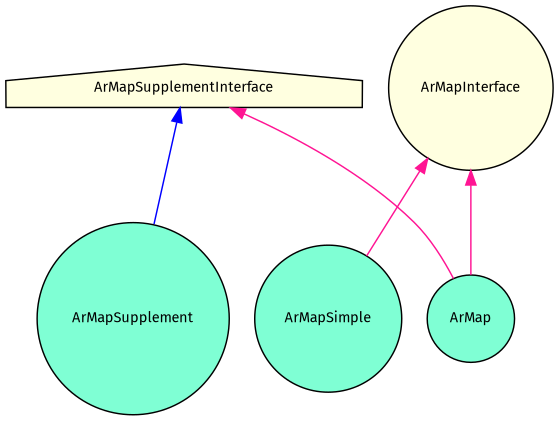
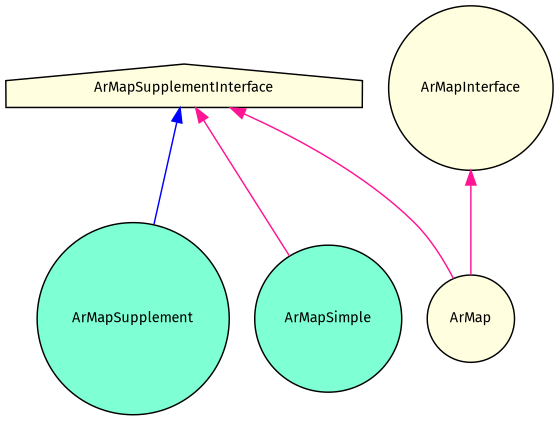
edge "ArMapSimple" -> "ArMapInterface": now "ArMapSimple" -> "ArMapSupplementInterface"
node "ArMap": fillcolor aquamarine -> lightyellow
